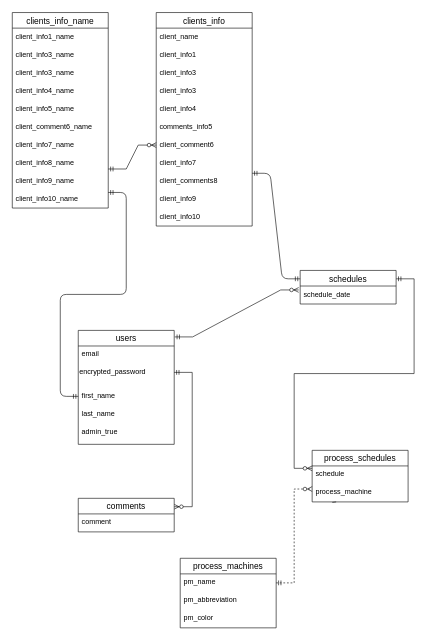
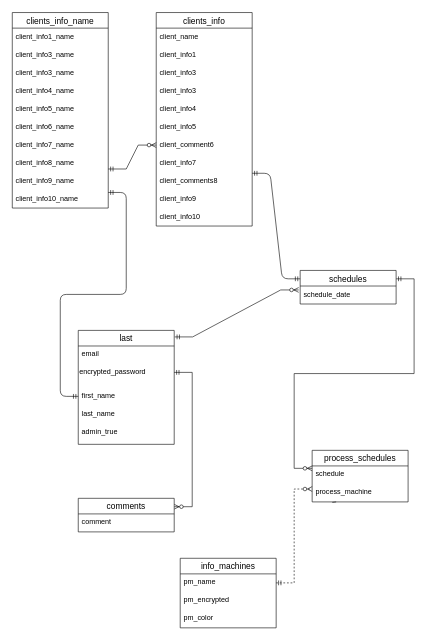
node "client_comment6_name": label "client_comment6_name" -> "client_info6_name"
node "comments_info5": label "comments_info5" -> "client_info5"
node "users": label "users" -> "last"
node "process_machines": label "process_machines" -> "info_machines"
node "pm_abbreviation": label "pm_abbreviation" -> "pm_encrypted"
